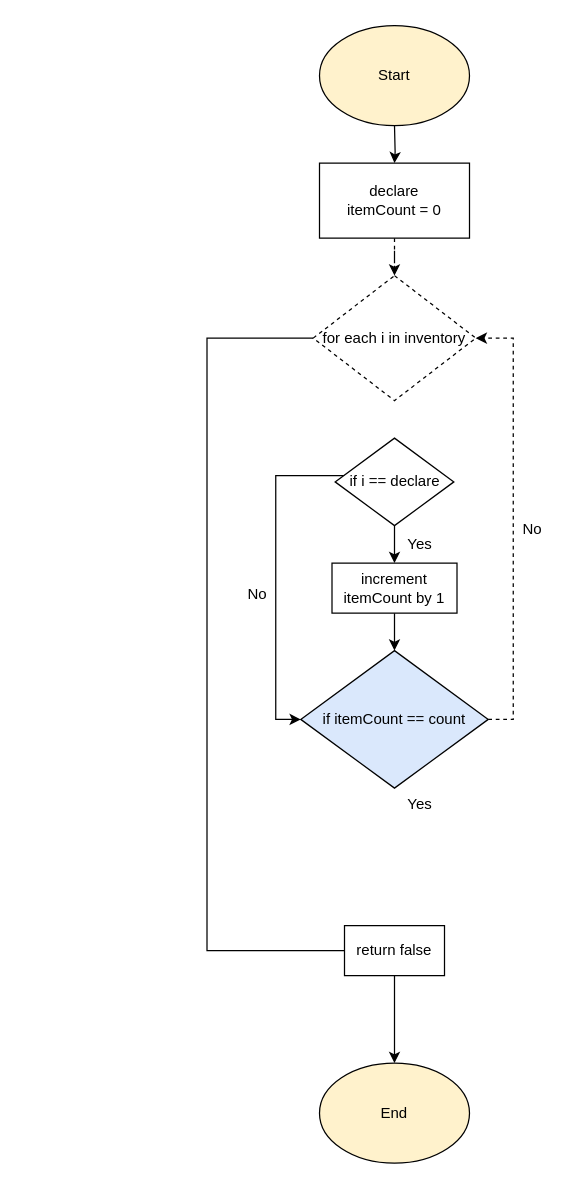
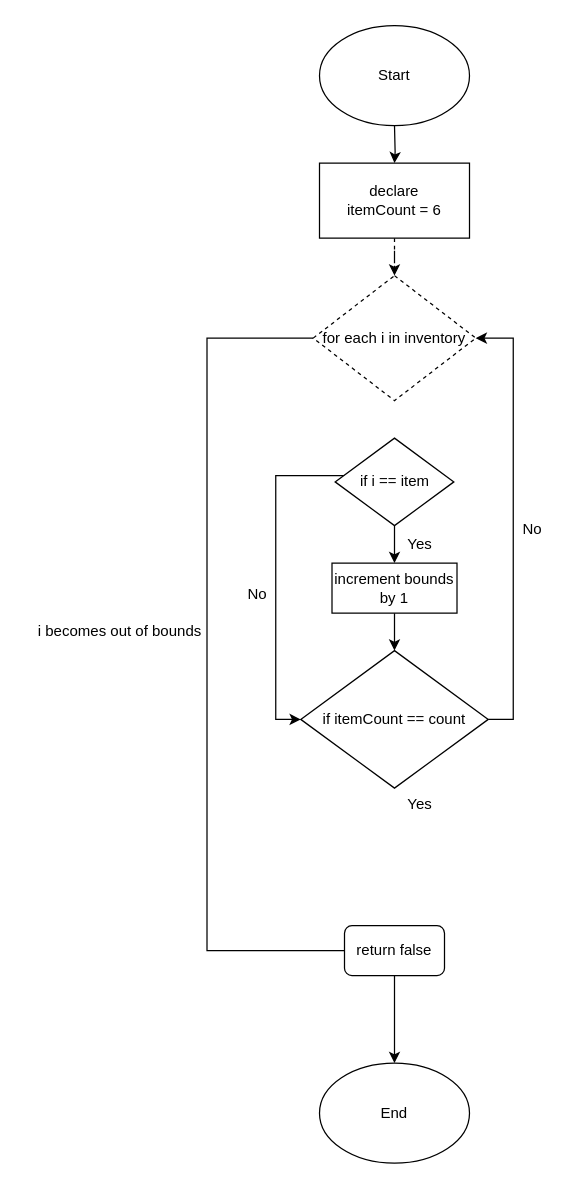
node "Start": fillcolor #fff2cc -> #ffffff
node "declare itemCount = 0": label "declare itemCount = 0" -> "declare itemCount = 6"
node "if i == declare": label "if i == declare" -> "if i == item"
edge "if itemCount == count" -> "for each i in inventory": style dashed -> solid
node "increment itemCount by 1": label "increment itemCount by 1" -> "increment bounds by 1"
node "i becomes out of bounds": added
node "if itemCount == count": fillcolor #dae8fc -> #ffffff
node "return false": shape rectangle -> rounded rectangle
node "End": fillcolor #fff2cc -> #ffffff
